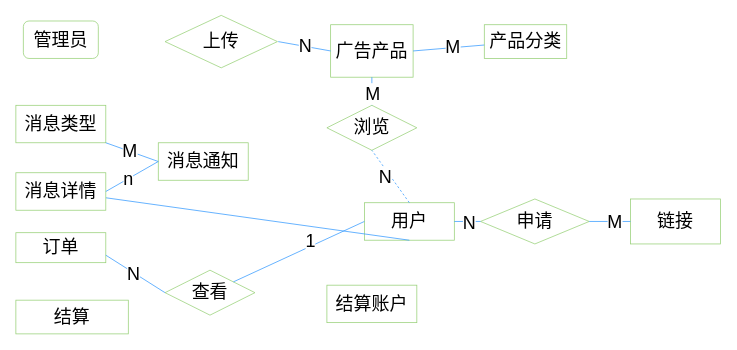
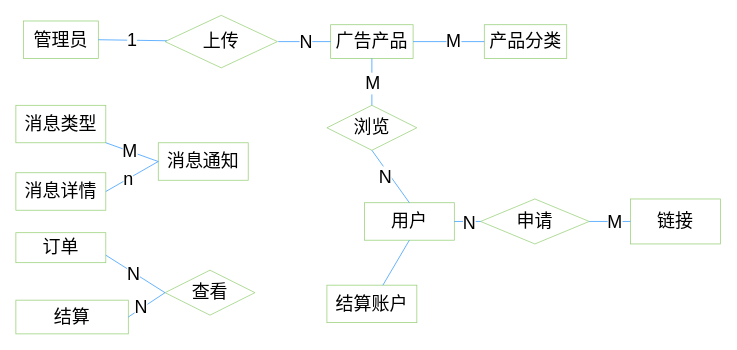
node "管理员": shape rounded rectangle -> rectangle
edge "管理员" -- "上传": added, label "1"
node "广告产品": size 83x53 -> 83x34
edge "浏览" -- "用户": style dashed -> solid
edge "消息详情" -- "用户": now "结算账户" -- "用户"
edge "用户" -- "查看": removed, label "1"
edge "查看" -- "结算": added, label "N"
